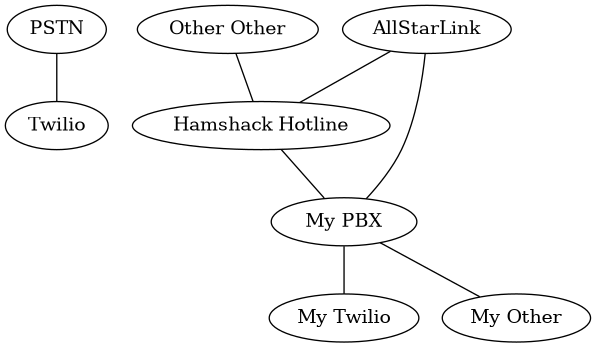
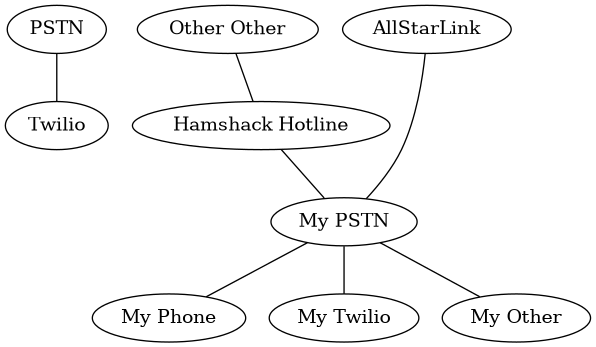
edge "AllStarLink" -- "Hamshack Hotline": removed
node "My PBX": label "My PBX" -> "My PSTN"
node "My Phone": added
